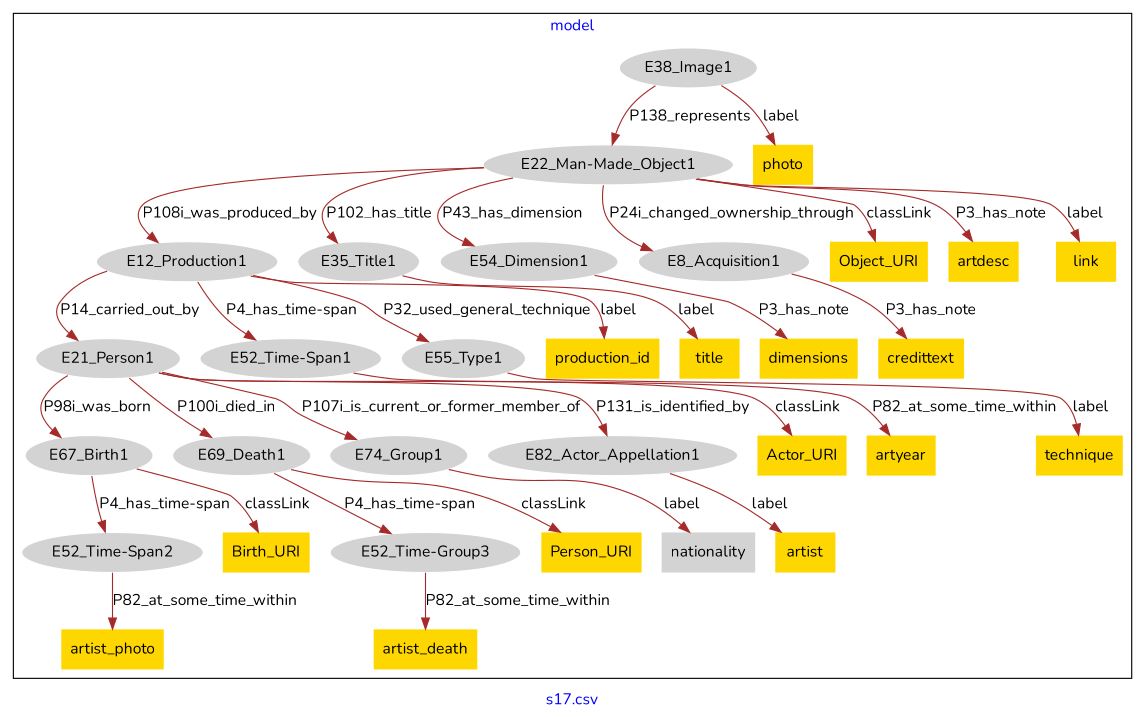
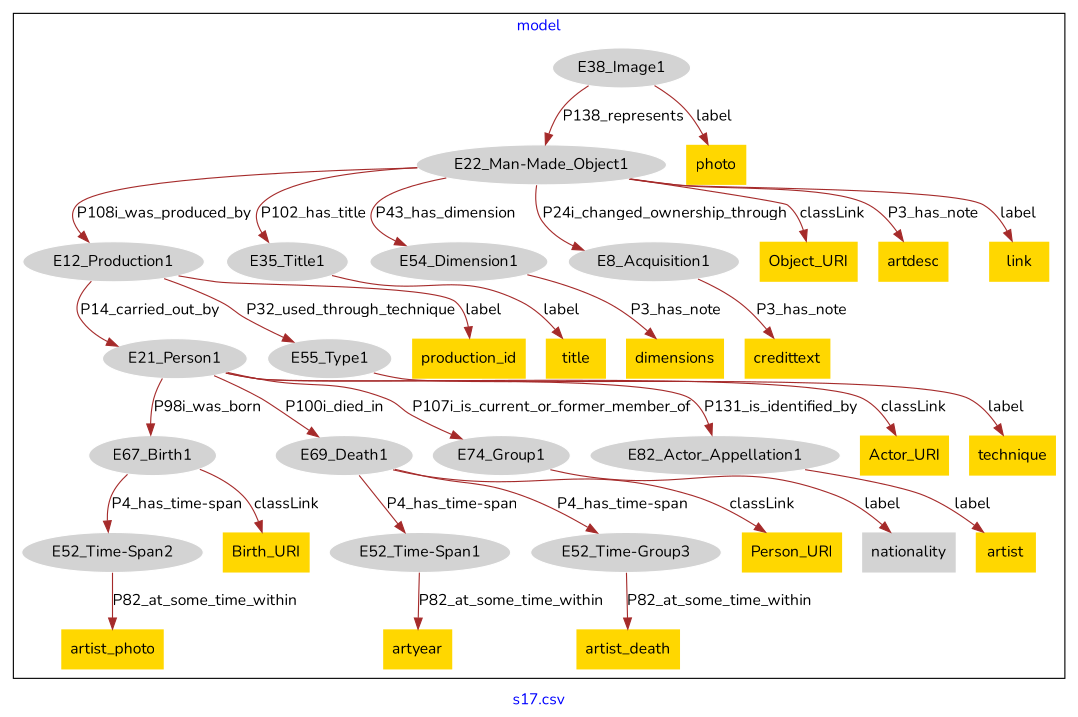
edge "E12_Production1" -> "E55_Type1": label "P32_used_general_technique" -> "P32_used_through_technique"
edge "E12_Production1" -> "E52_Time-Span1": now "E69_Death1" -> "E52_Time-Span1"
